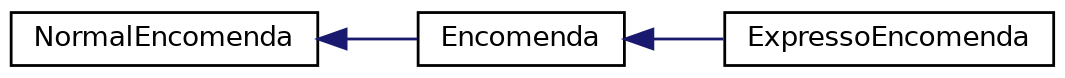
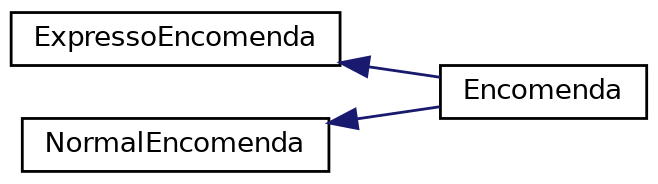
edge "ExpressoEncomenda" -> "Encomenda": reversed
